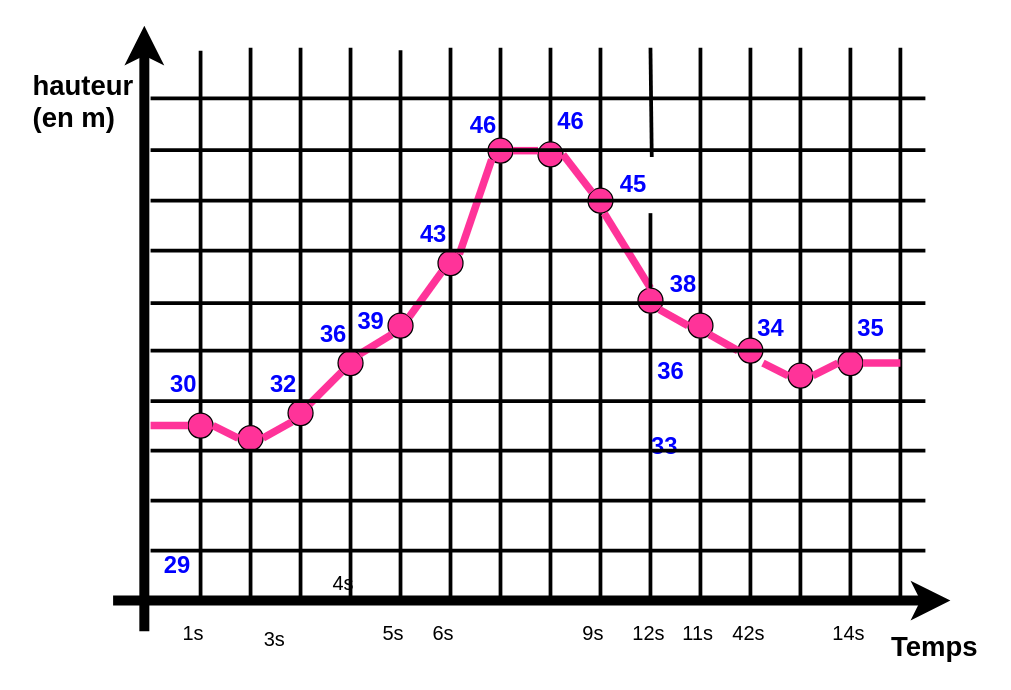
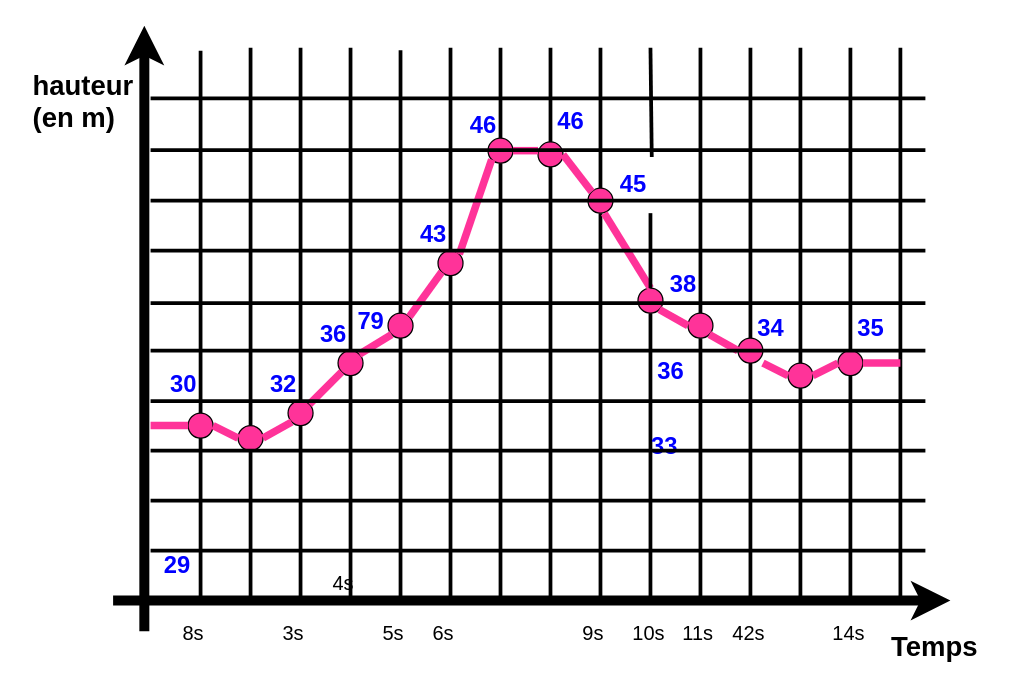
node "39": label "39" -> "79"
node "1s": label "1s" -> "8s"
node "12s": label "12s" -> "10s"
node "3s": moved (282, 638) -> (301, 632)
